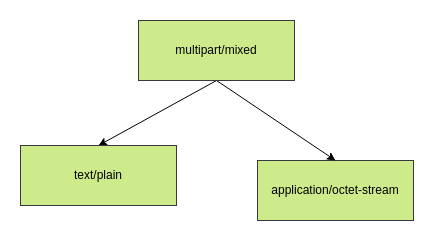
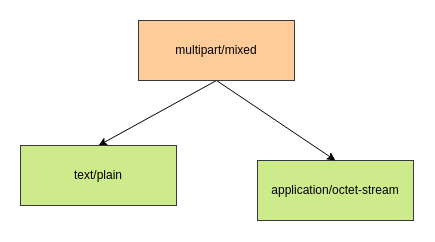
node "multipart/mixed": fillcolor #cdeb8b -> #ffcc99
